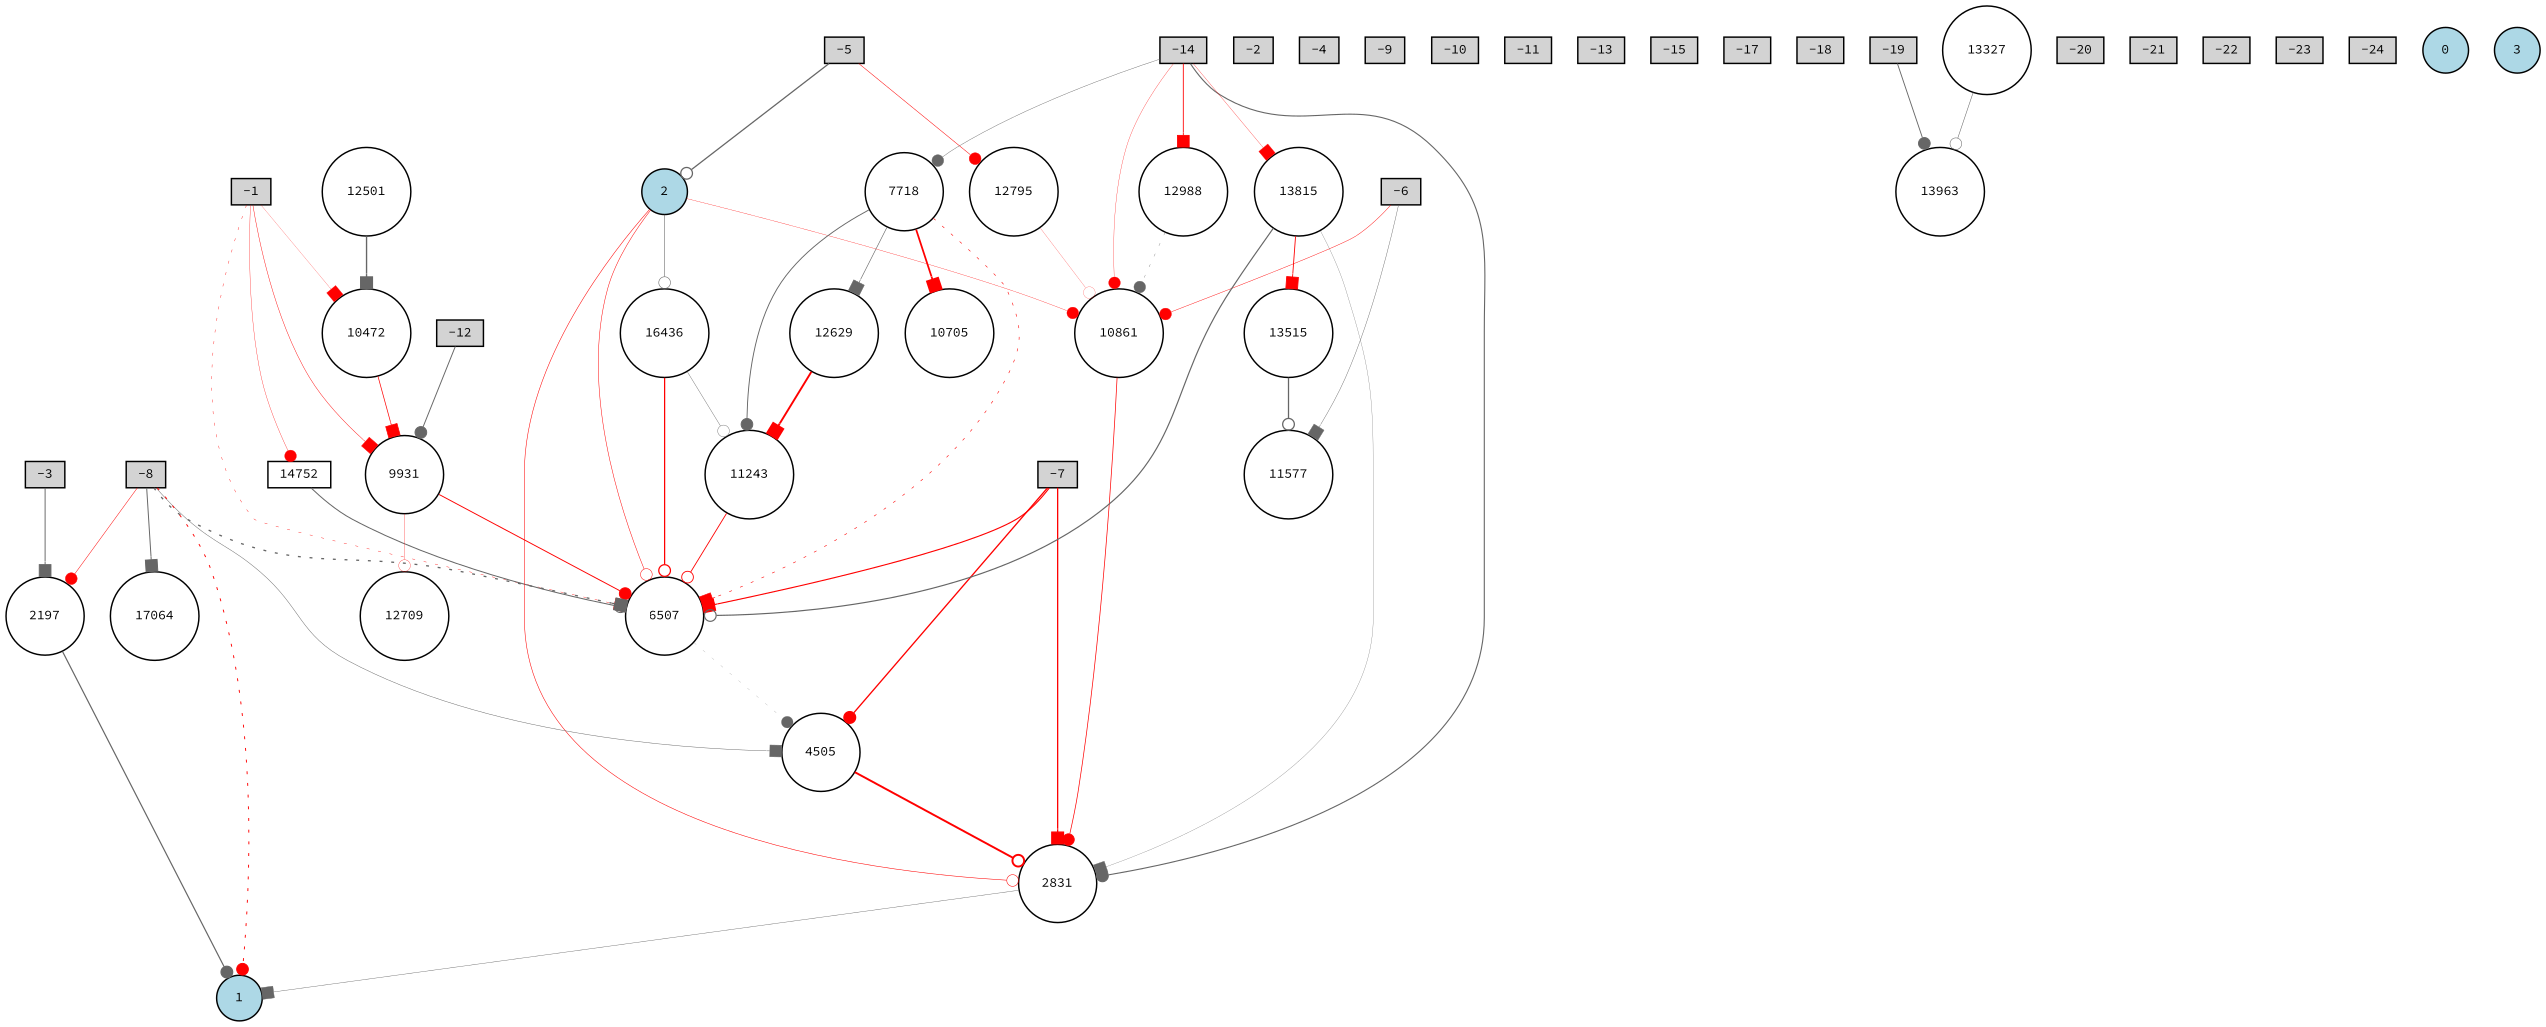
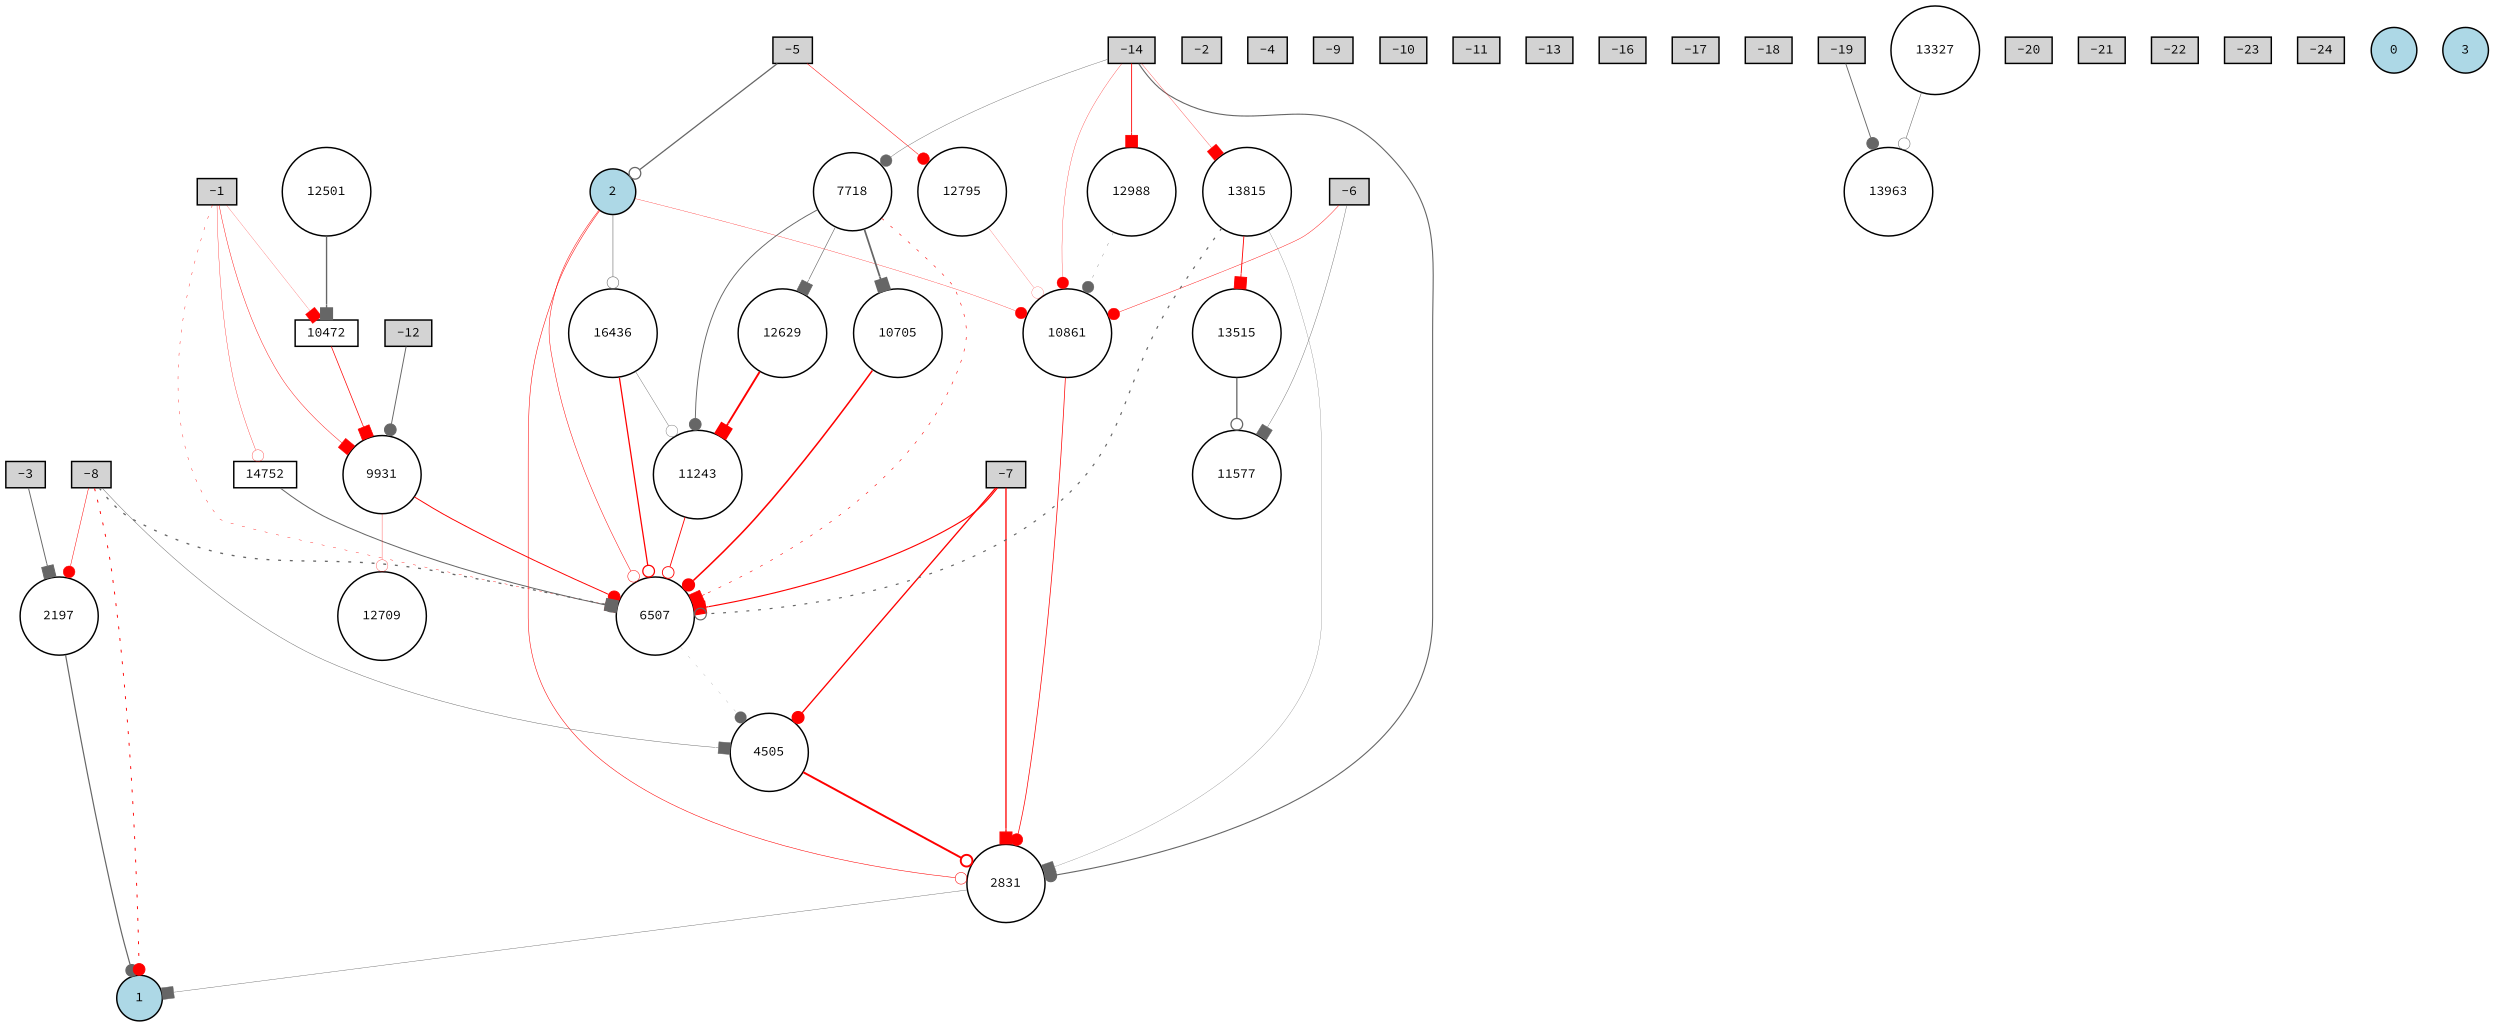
node "-16": added
node "-15": removed
edge "7718" -> "10705": color red -> gray40
edge "-1" -> "14752": arrowhead dot -> odot
node "10472": shape circle -> box
edge "10705" -> "6507": added
edge "13815" -> "6507": style solid -> dotted
node "17064": removed
